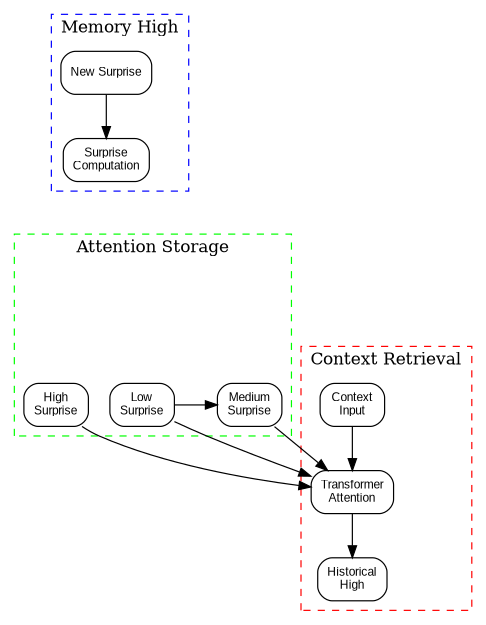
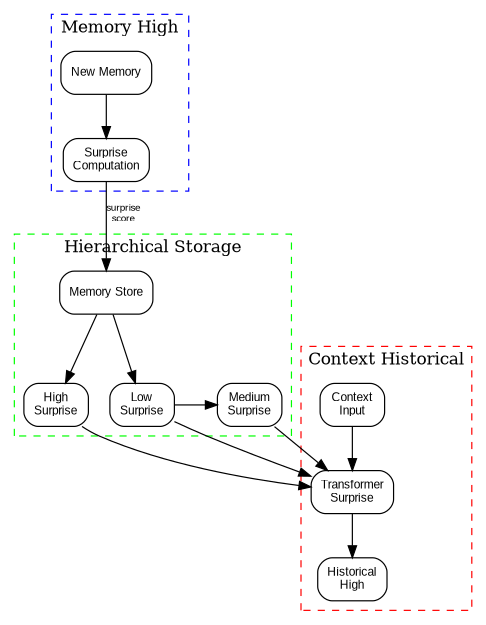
node "New Surprise": label "New Surprise" -> "New Memory"
cluster "Attention Storage": label "Attention Storage" -> "Hierarchical Storage"
node "Memory Store": added
cluster "Context Retrieval": label "Context Retrieval" -> "Context Historical"
node "Transformer Attention": label "Transformer Attention" -> "Transformer Surprise"
